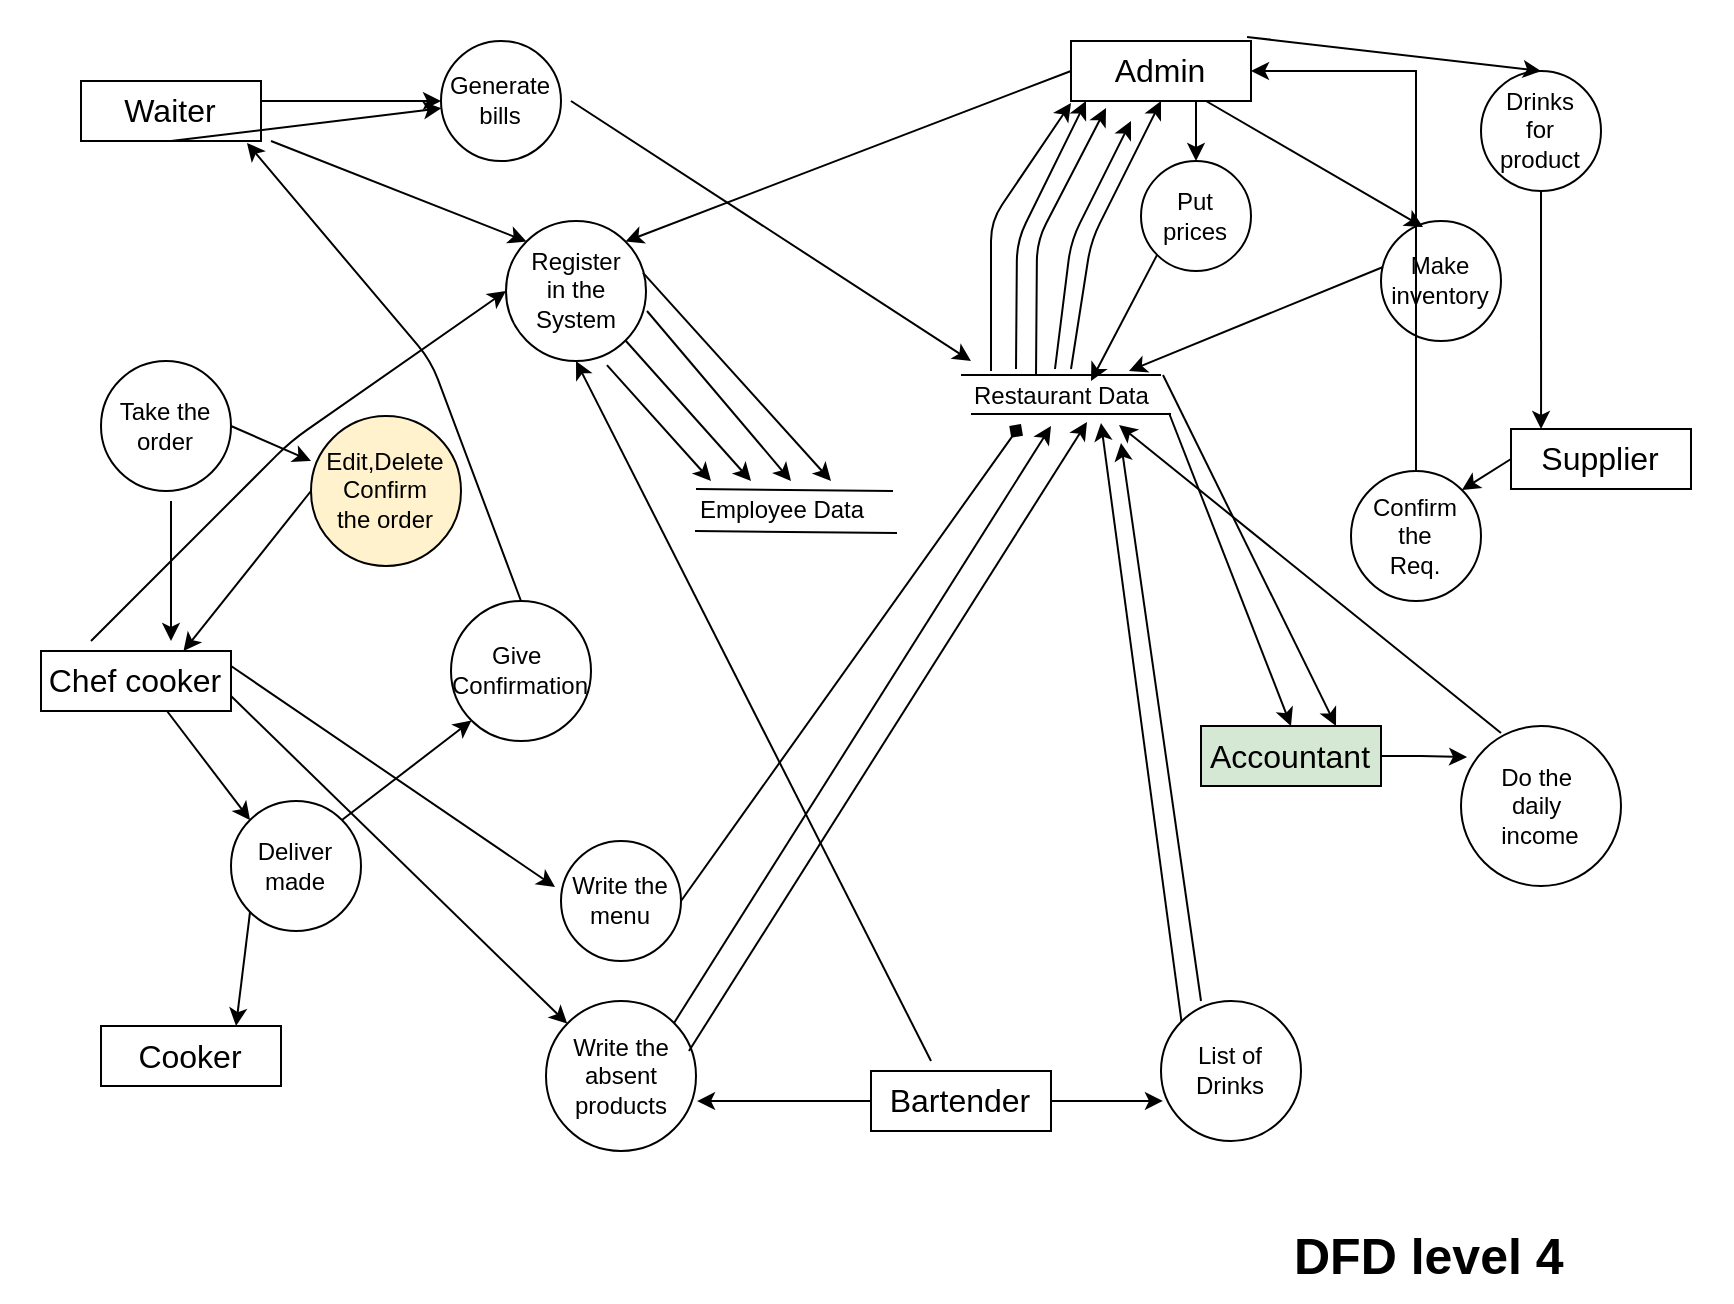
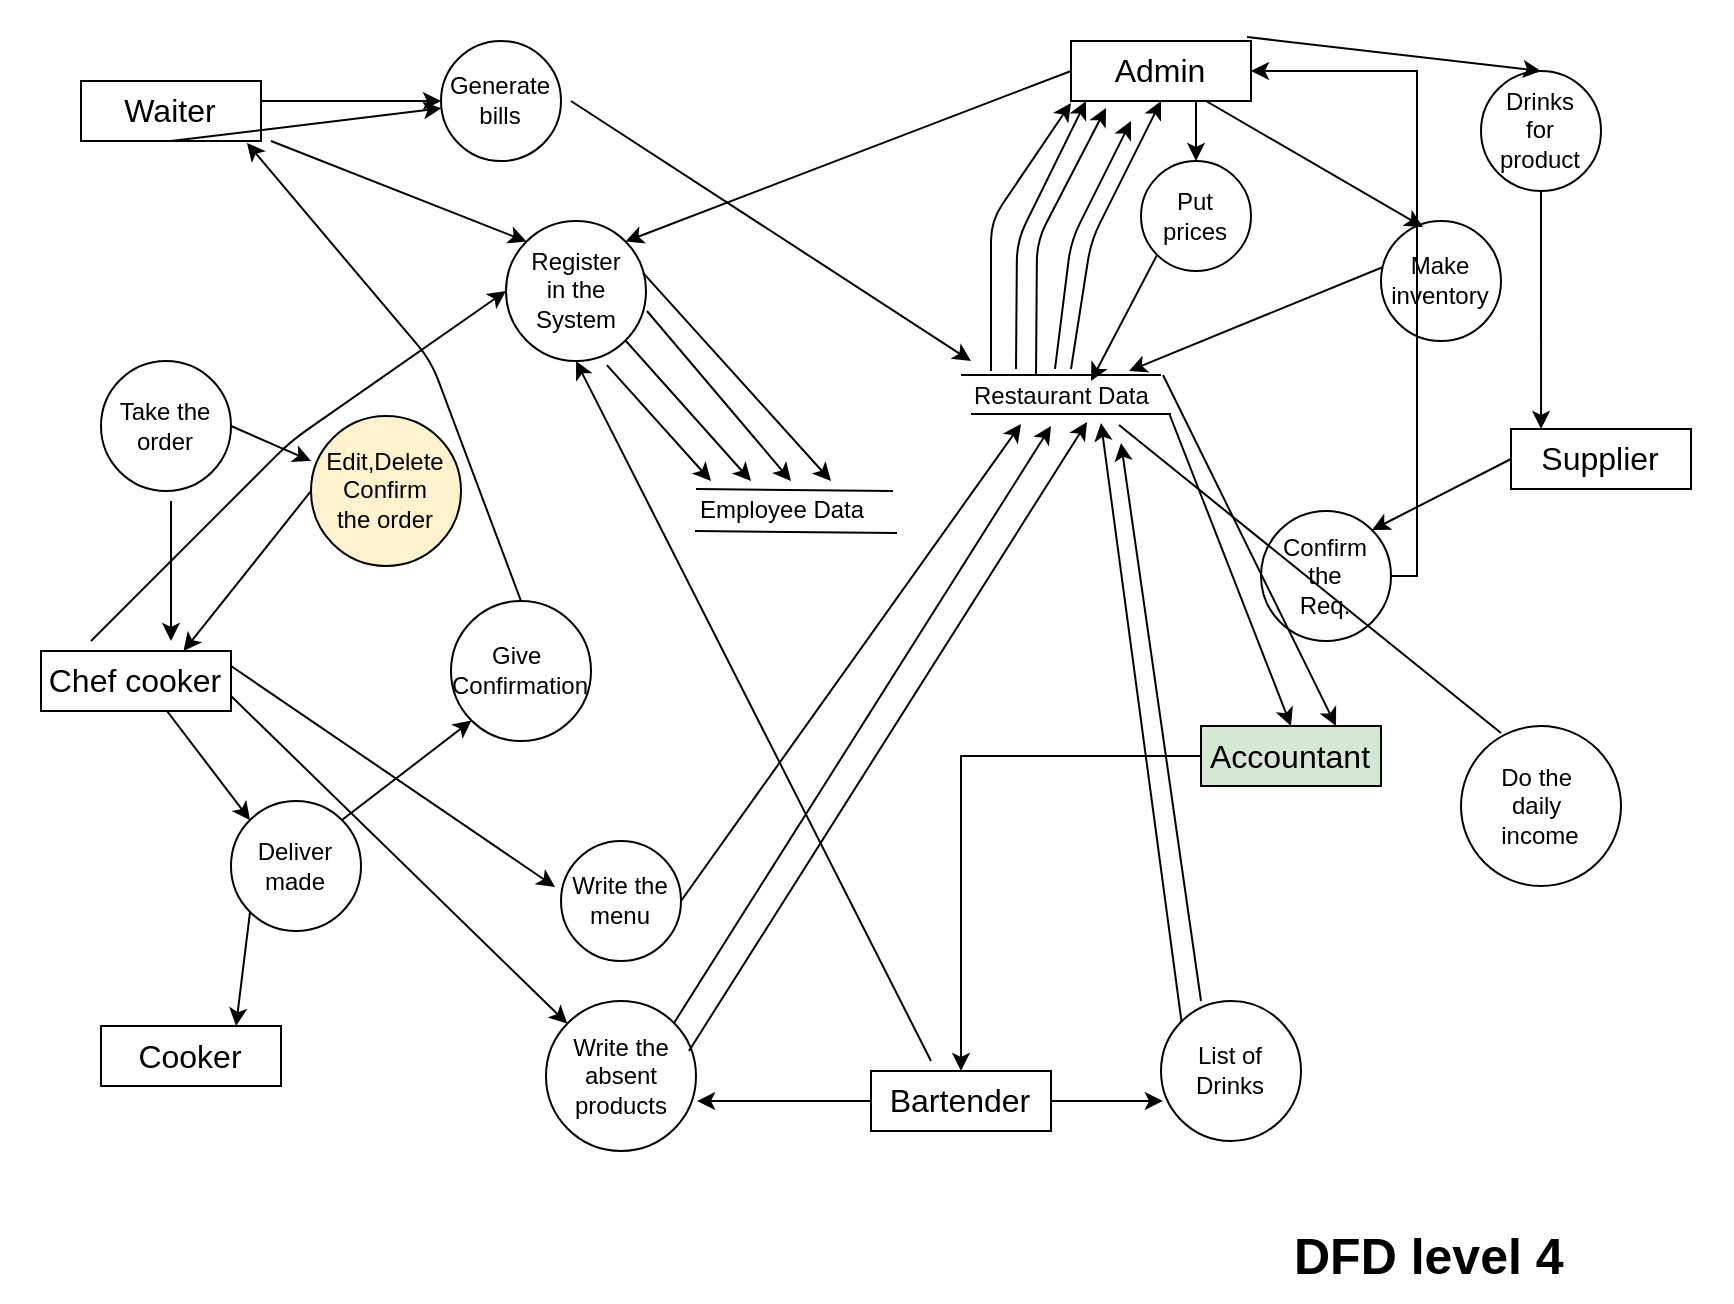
edge "Do the daily income" -> "Restaurant Data": arrowhead classic -> none
edge "Write the menu" -> "Restaurant Data": arrowhead diamond -> classic
node "Confirm the Req.": moved (1416, 536) -> (1326, 576)
edge "Accountant" -> "Do the daily income": now "Accountant" -> "Bartender"
